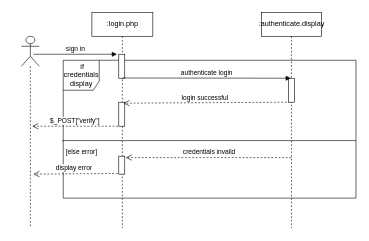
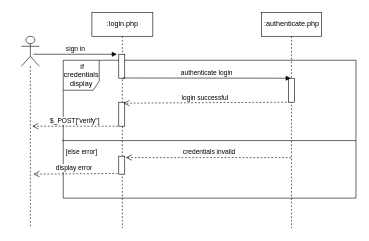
node ":authenticate.display": label ":authenticate.display" -> ":authenticate.php"
